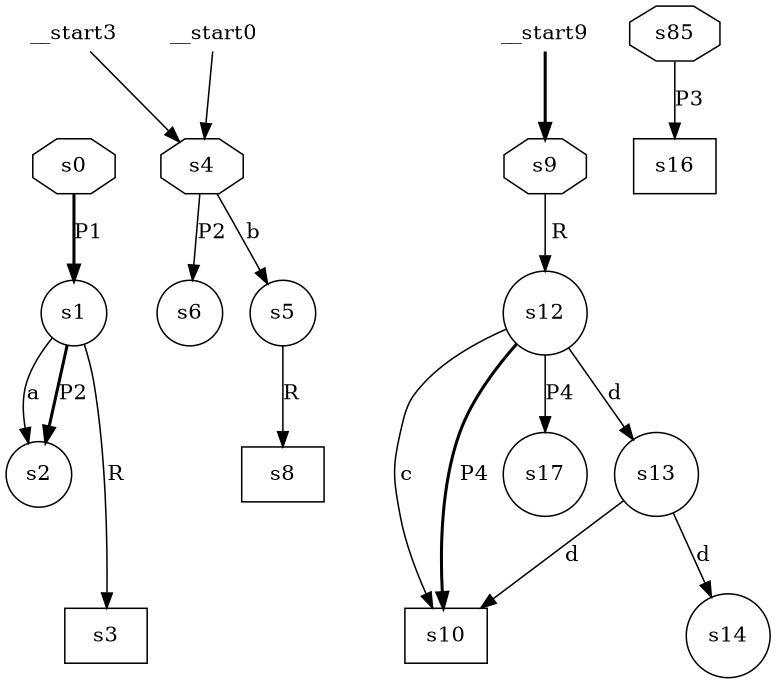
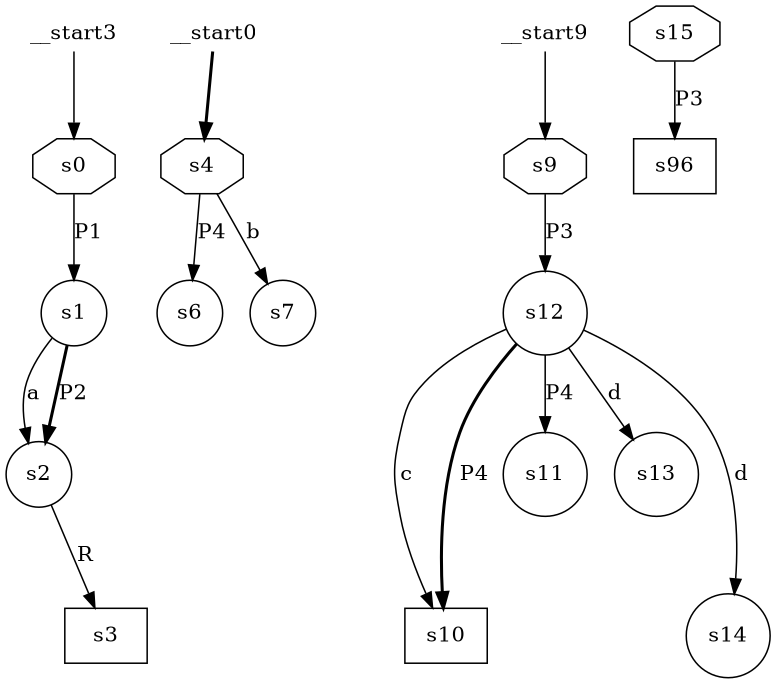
node "s85": label "s85" -> "s15"
edge "__start0" -> "s4": style solid -> bold
edge "__start9" -> "s9": style bold -> solid
edge "__start3" -> "s4": now "__start3" -> "s0"
node "s16": label "s16" -> "s96"
edge "s0" -> "s1": style bold -> solid
edge "s4" -> "s6": label "P2" -> "P4"
edge "s9" -> "s12": label "R" -> "P3"
node "s5": label "s5" -> "s7"
edge "s1" -> "s3": now "s2" -> "s3"
node "s8": removed
node "s17": label "s17" -> "s11"
edge "s13" -> "s14": now "s12" -> "s14"
edge "s13" -> "s10": removed, label "d"
